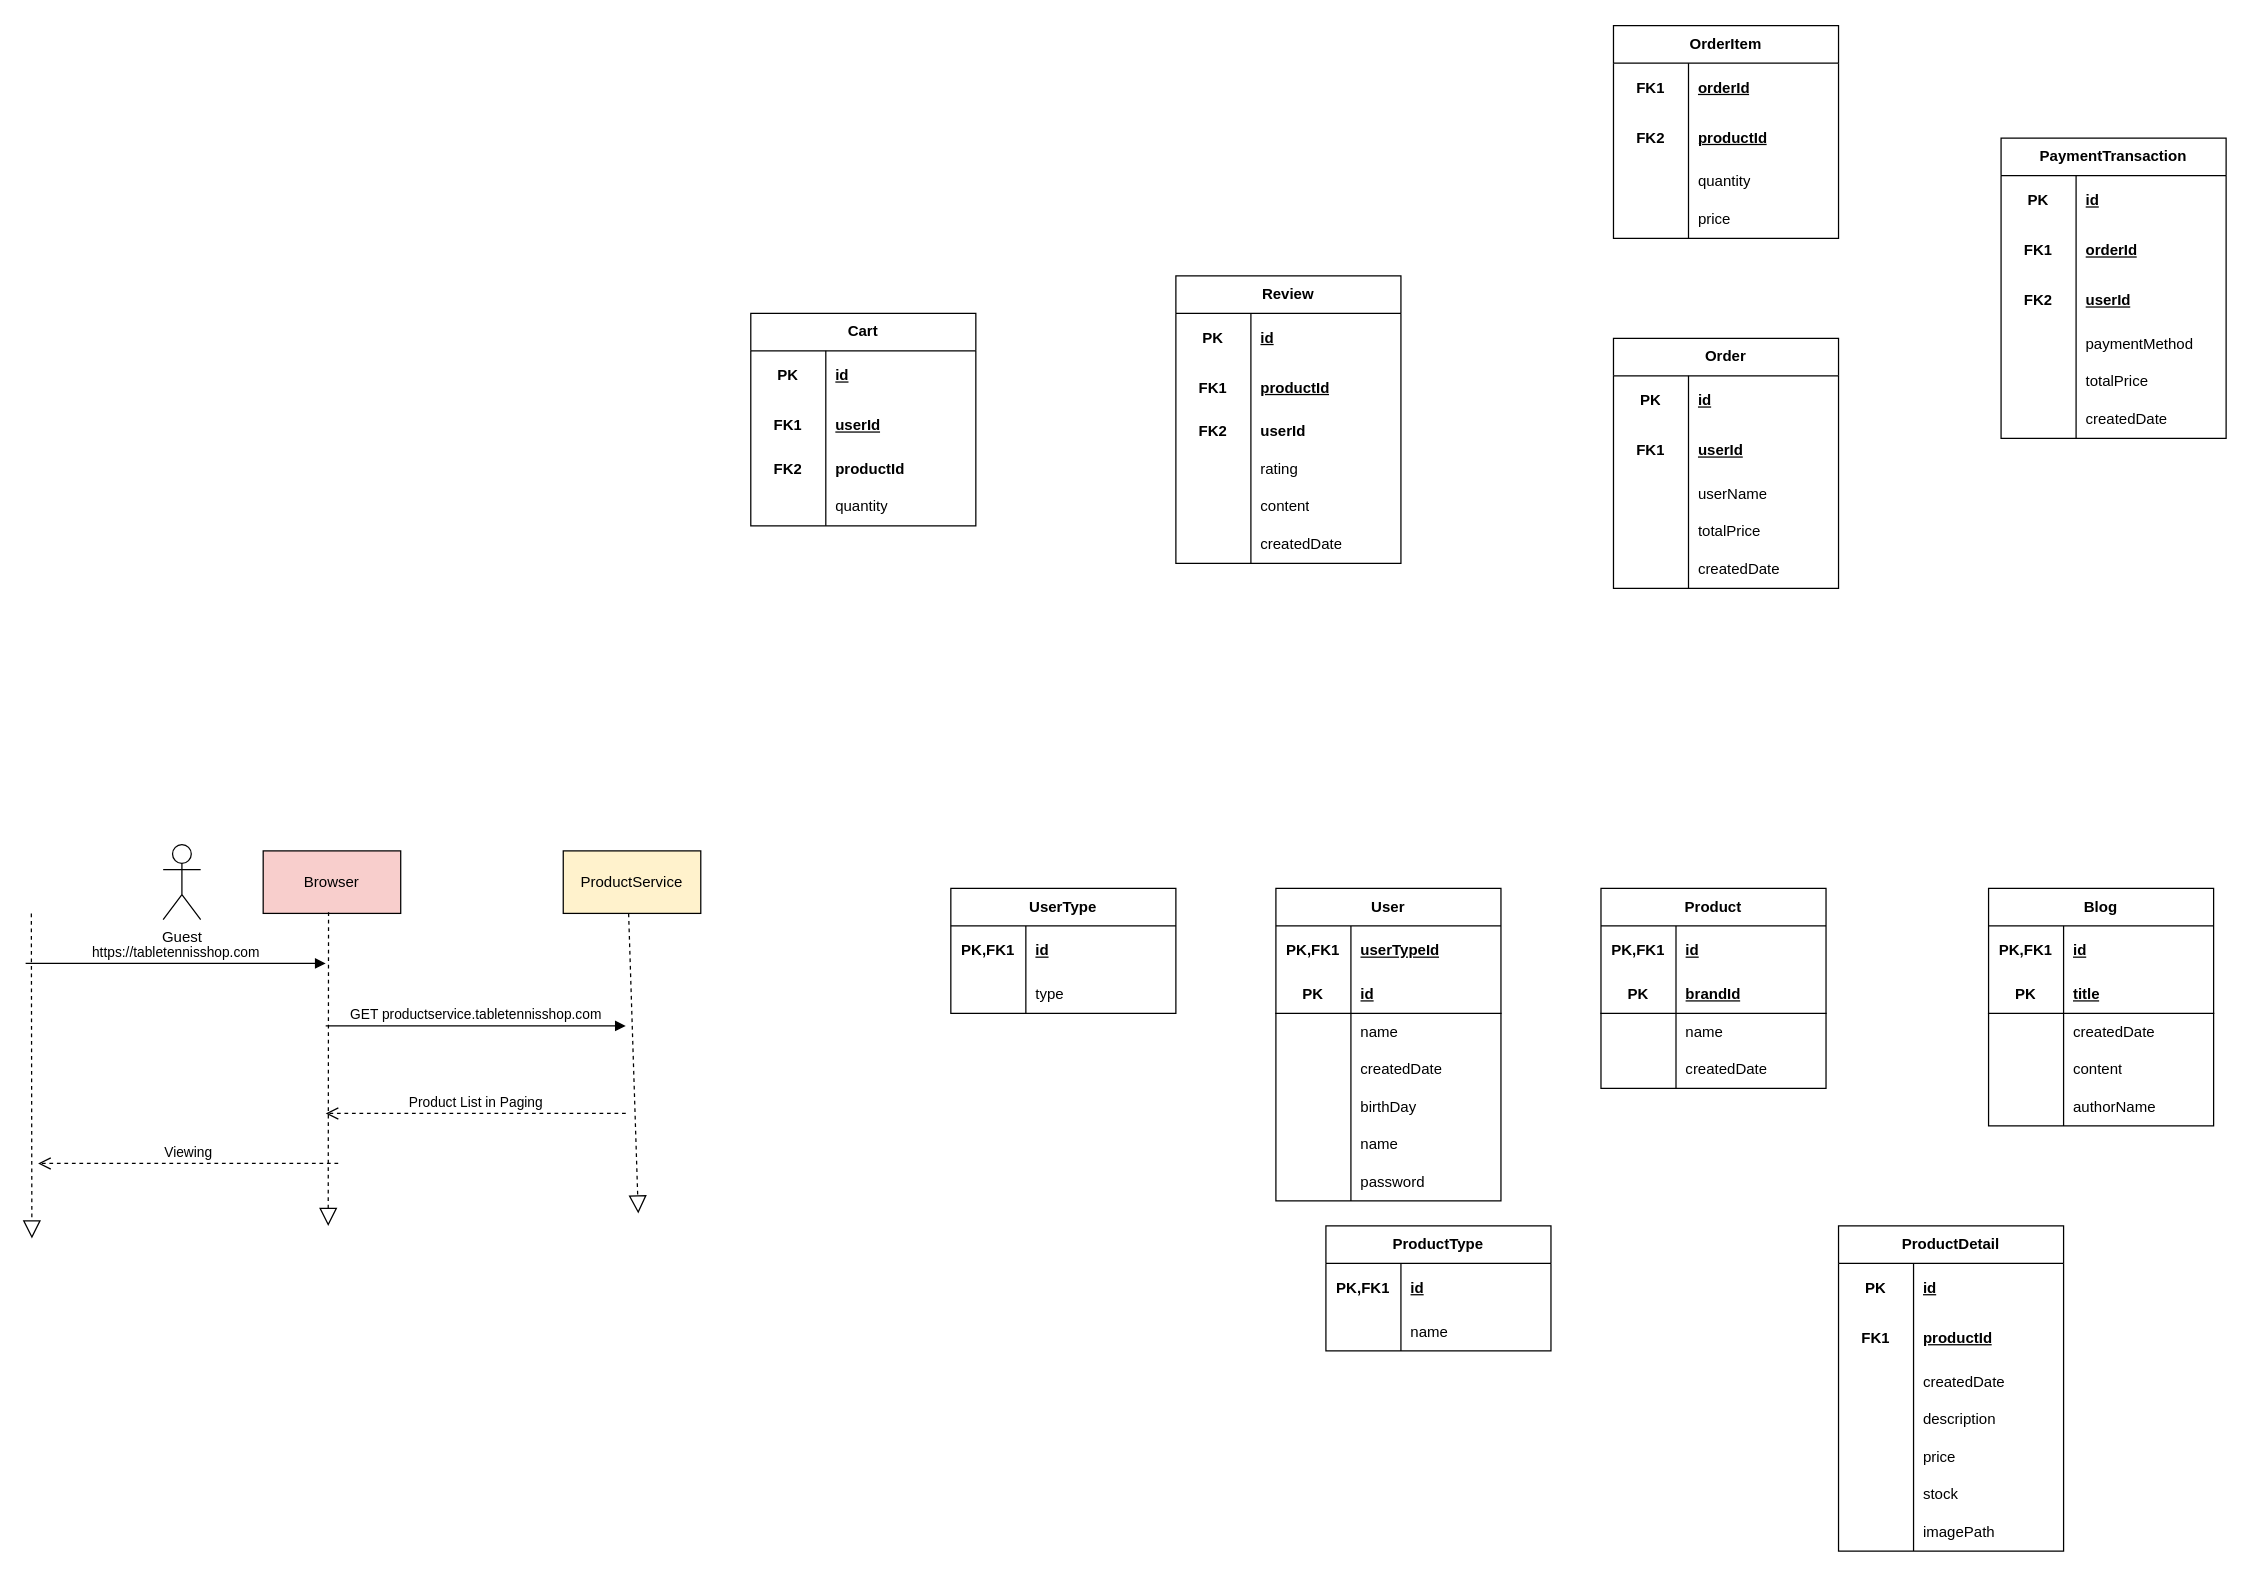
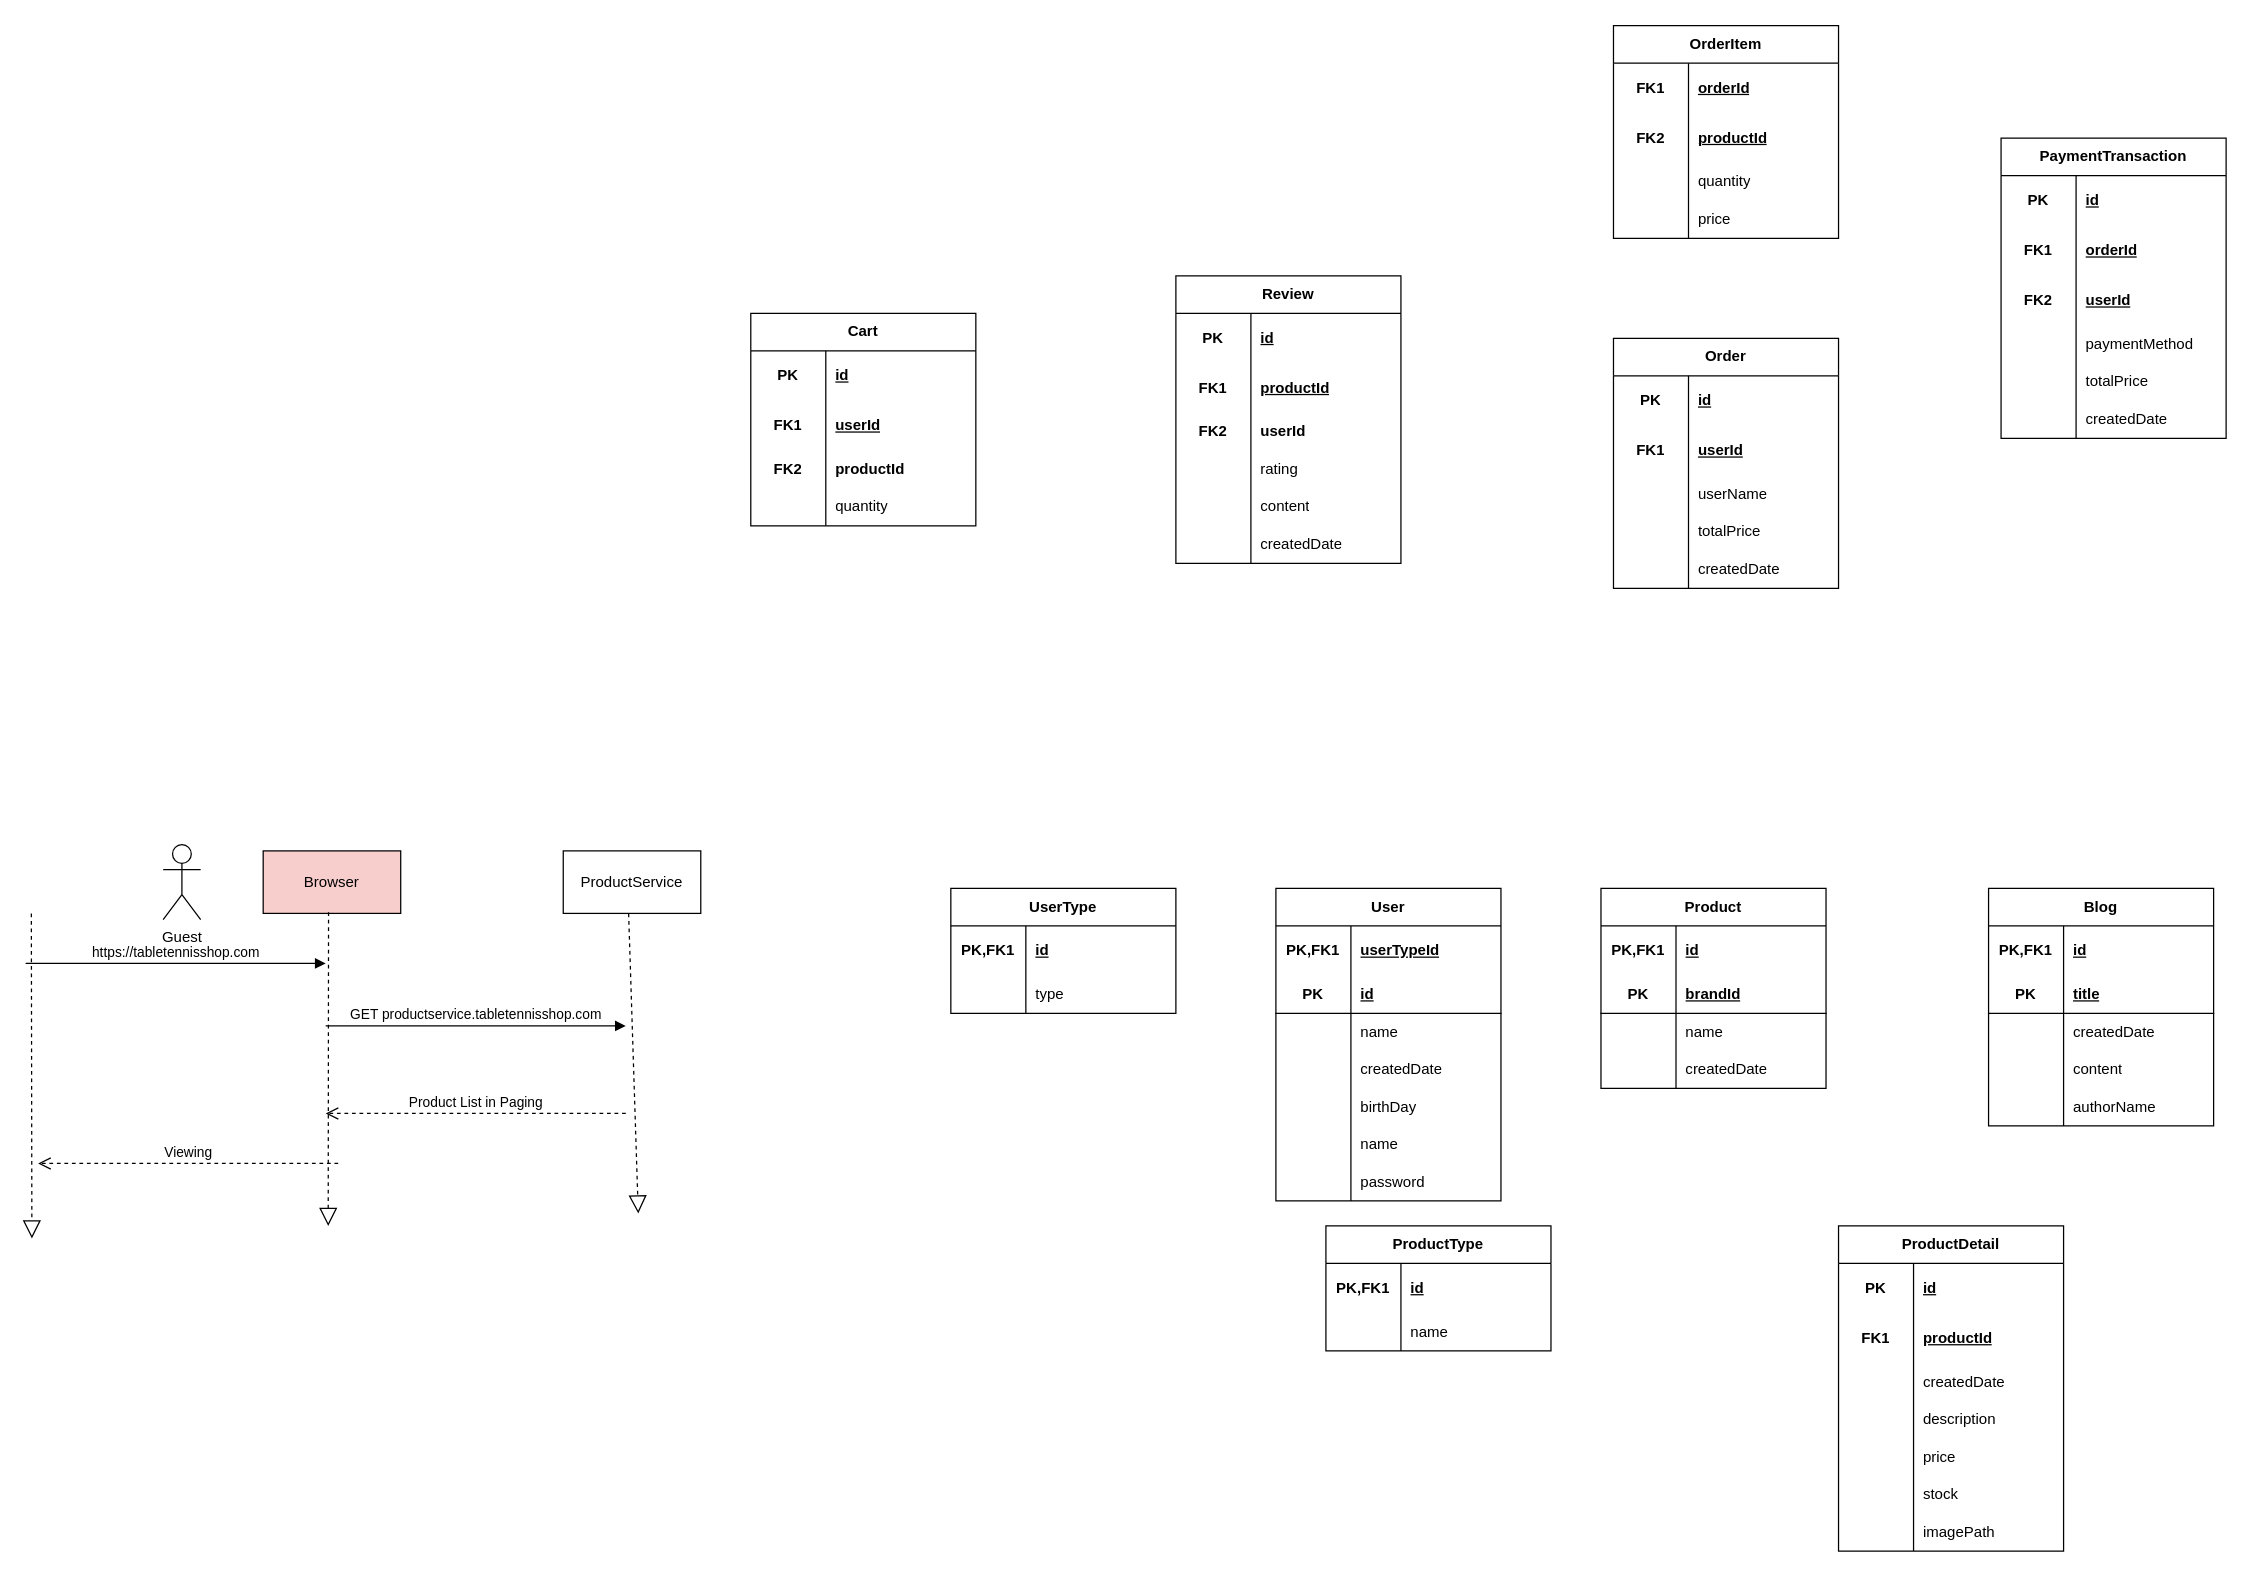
node "ProductService": fillcolor #fff2cc -> #ffffff
